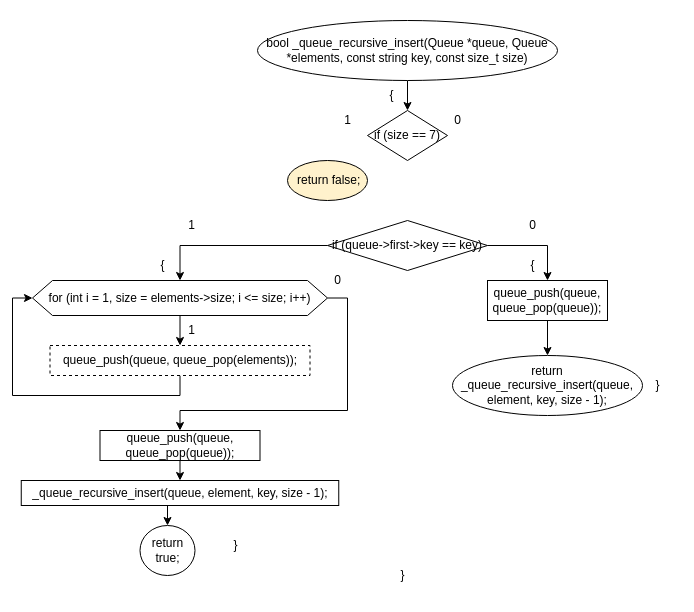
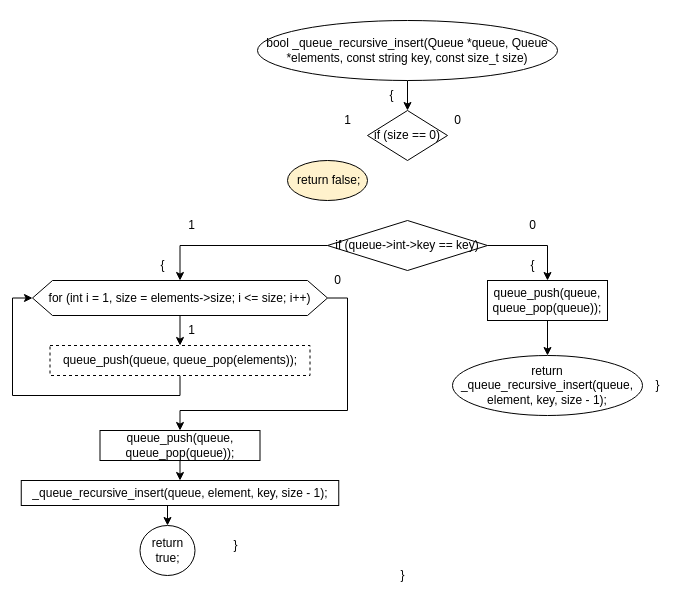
node "if (size == 7)": label "if (size == 7)" -> "if (size == 0)"
node "if (queue->first->key == key)": label "if (queue->first->key == key)" -> "if (queue->int->key == key)"
